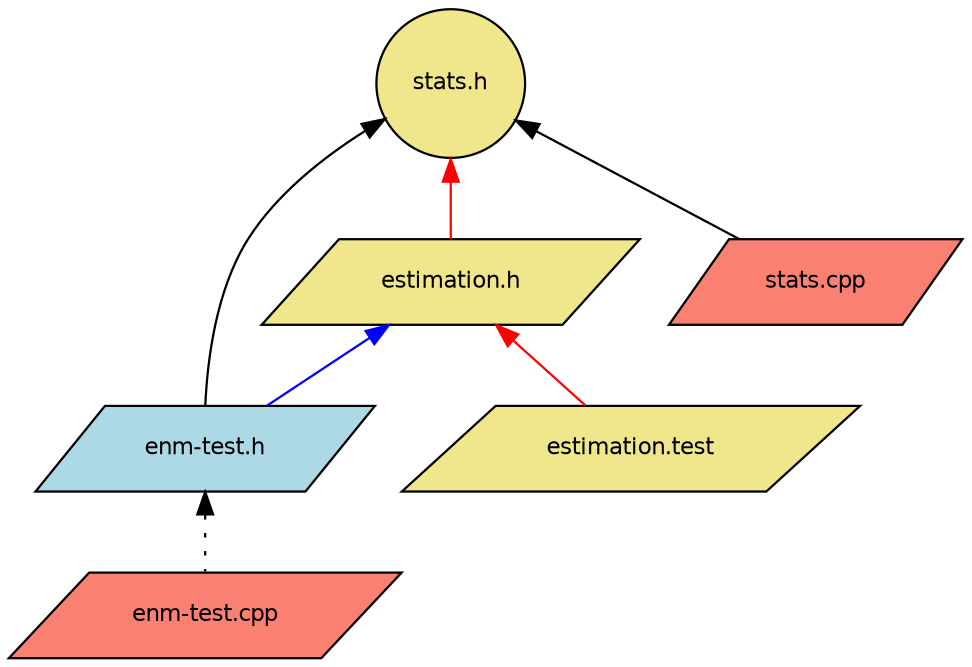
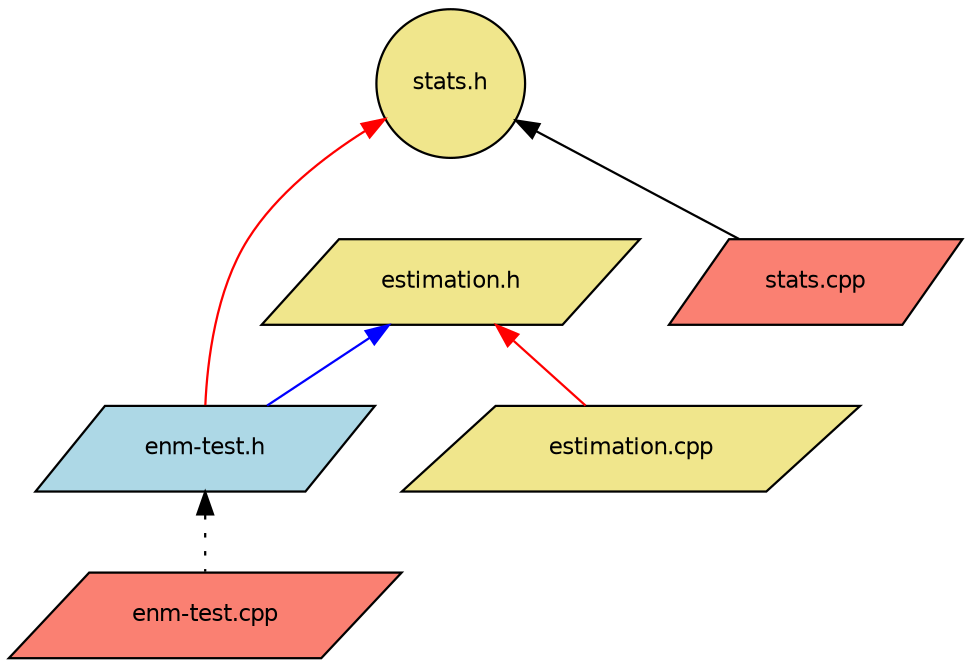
edge "estimation.h" -> "stats.h": removed
edge "enm-test.h" -> "stats.h": color black -> red
node "estimation.test": label "estimation.test" -> "estimation.cpp"
